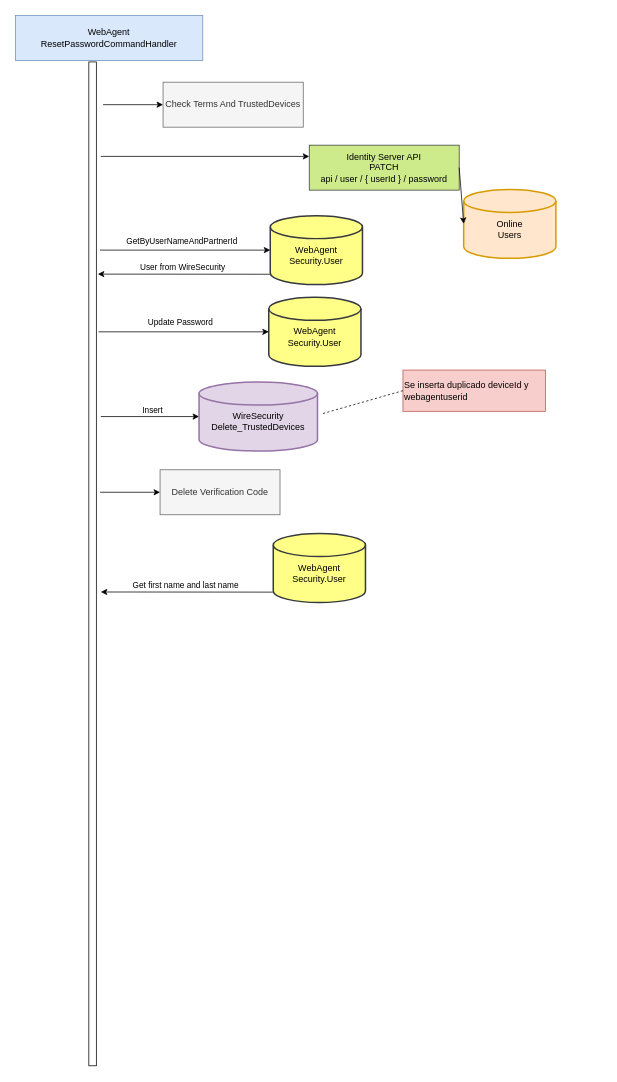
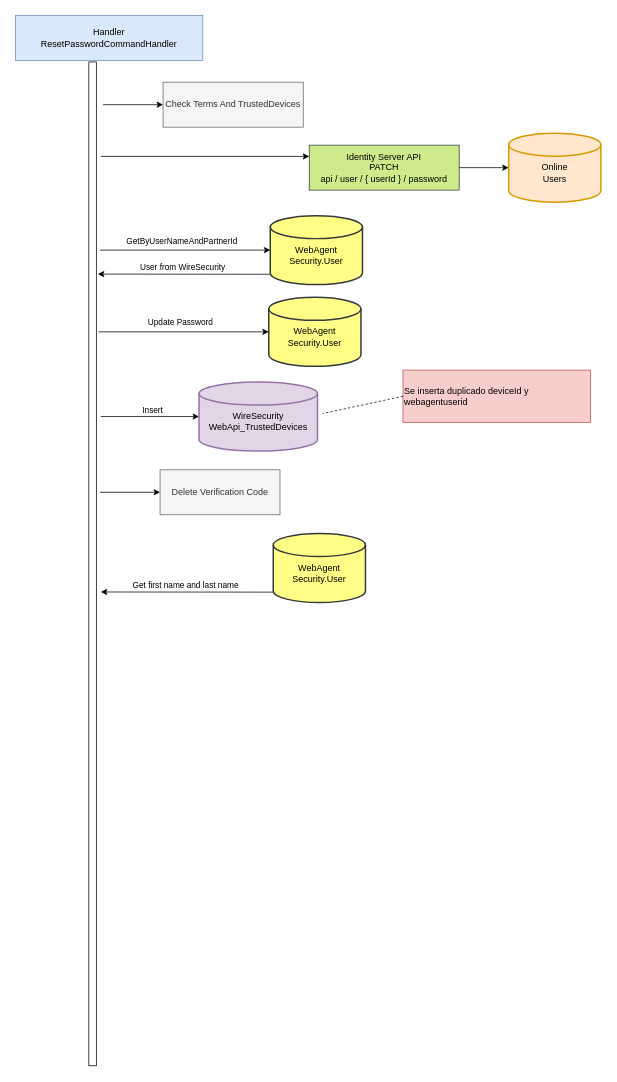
node "WebAgent ResetPasswordCommandHandler": label "WebAgent ResetPasswordCommandHandler" -> "Handler ResetPasswordCommandHandler"
node "Online Users": moved (510, 224) -> (555, 168)
node "Se inserta duplicado deviceId y webagentuserid": size 143x41 -> 188x53
node "WireSecurity Delete_TrustedDevices": label "WireSecurity Delete_TrustedDevices" -> "WireSecurity WebApi_TrustedDevices"
